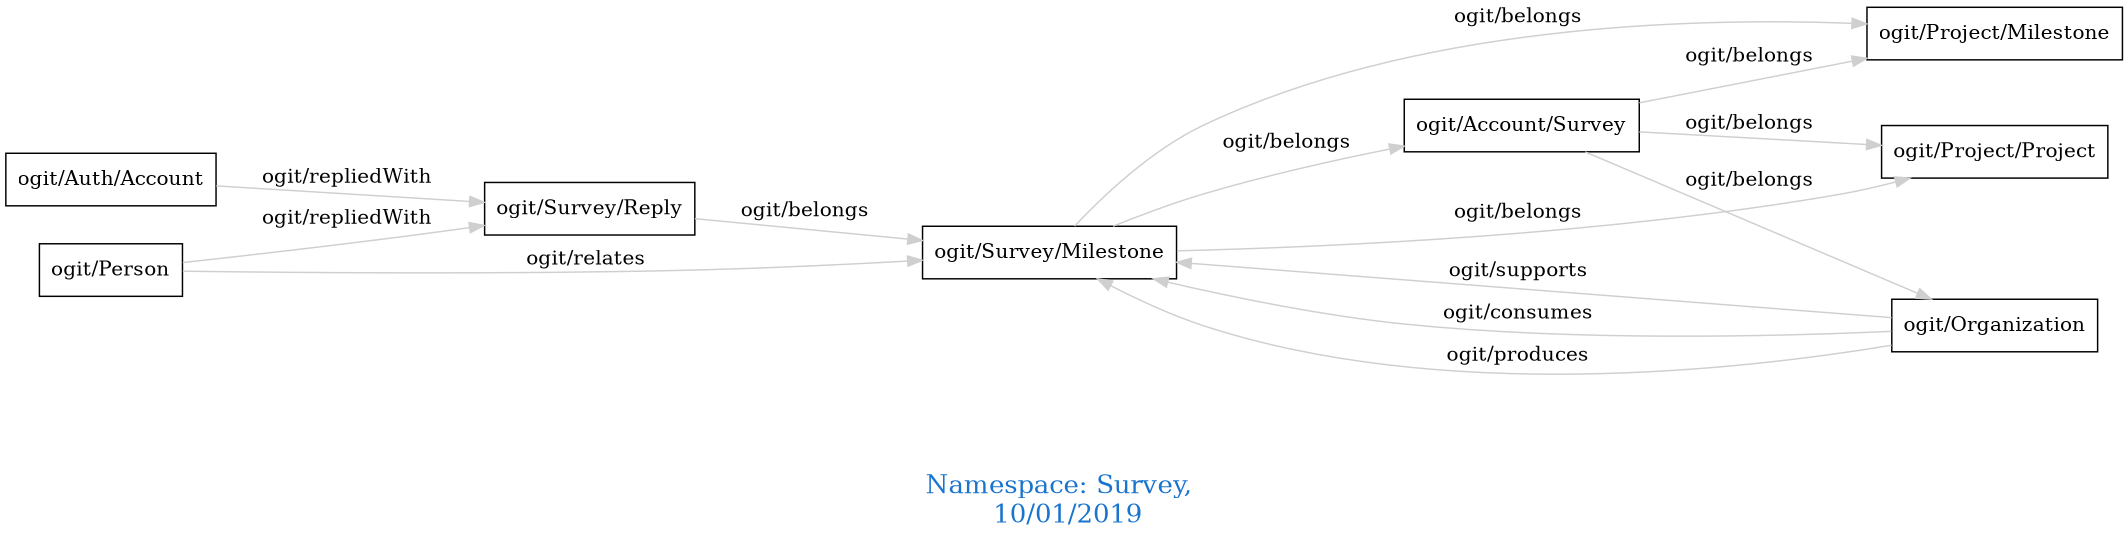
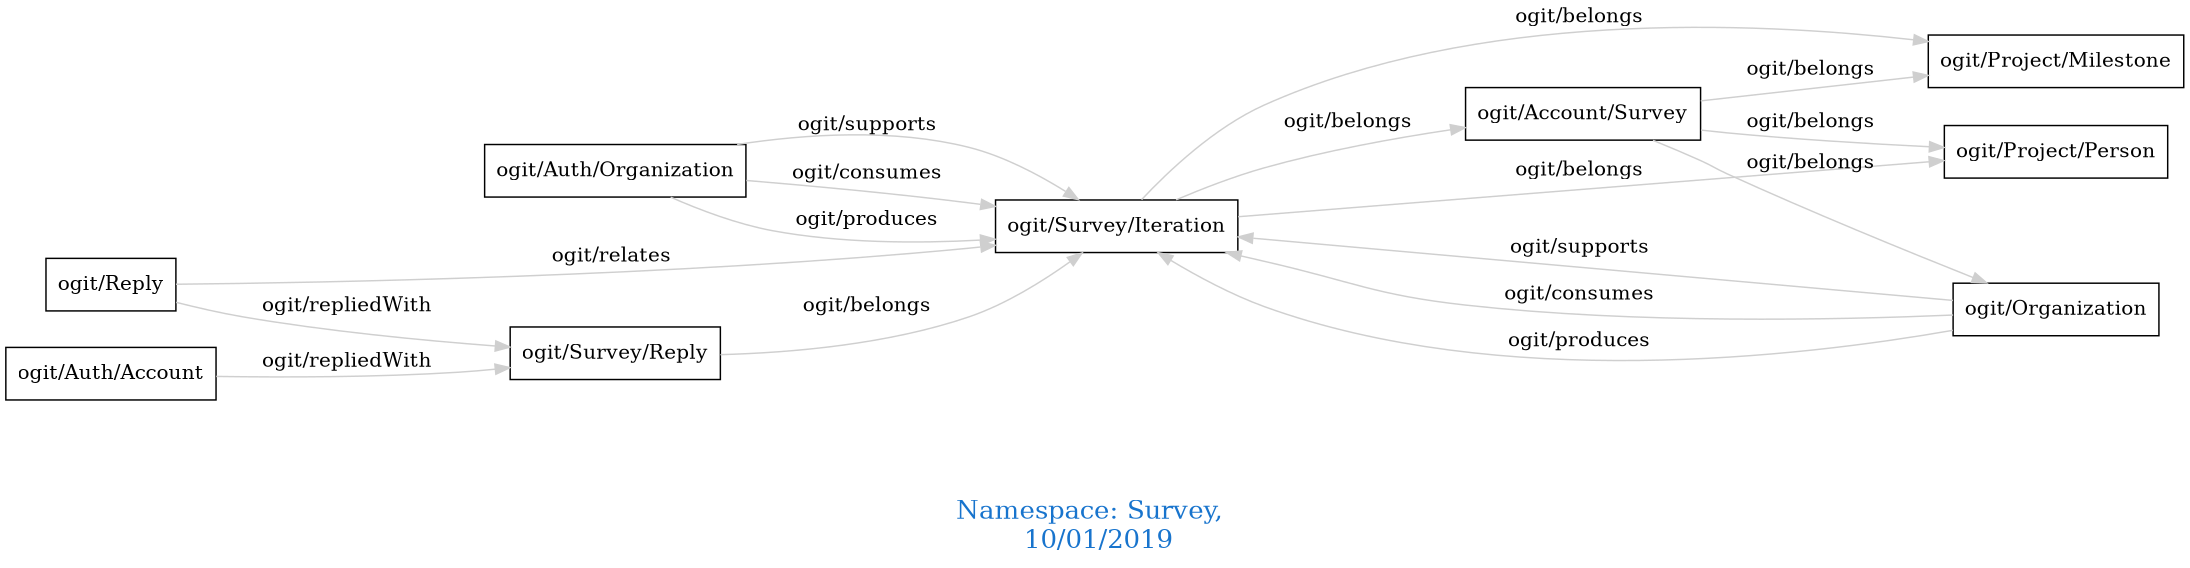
node "ogit/Project/Project": label "ogit/Project/Project" -> "ogit/Project/Person"
node "ogit/Auth/Organization": added
node "ogit/Survey/Milestone": label "ogit/Survey/Milestone" -> "ogit/Survey/Iteration"
node "ogit/Person": label "ogit/Person" -> "ogit/Reply"
